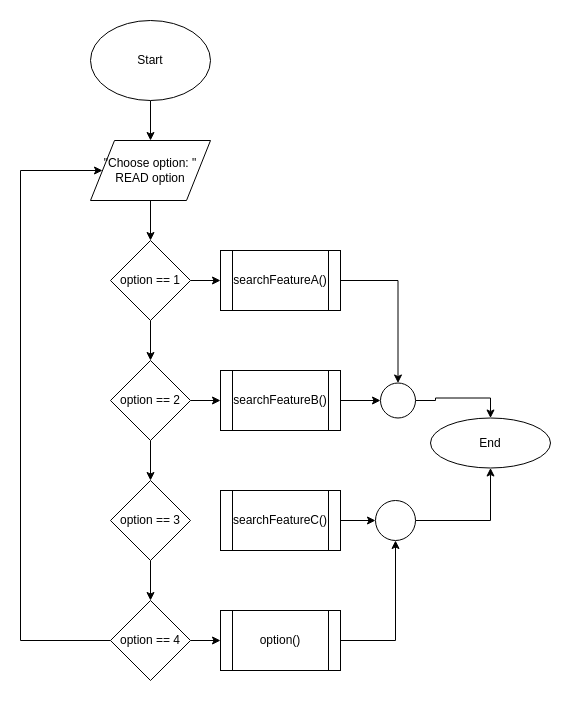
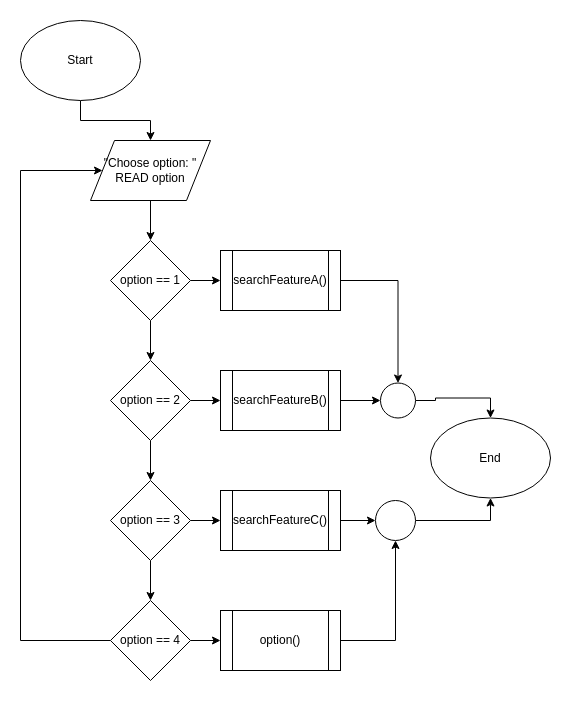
node "Start": moved (151, 61) -> (81, 61)
node "End": size 120x50 -> 120x80
edge "option == 3" -> "searchFeatureC()": added
